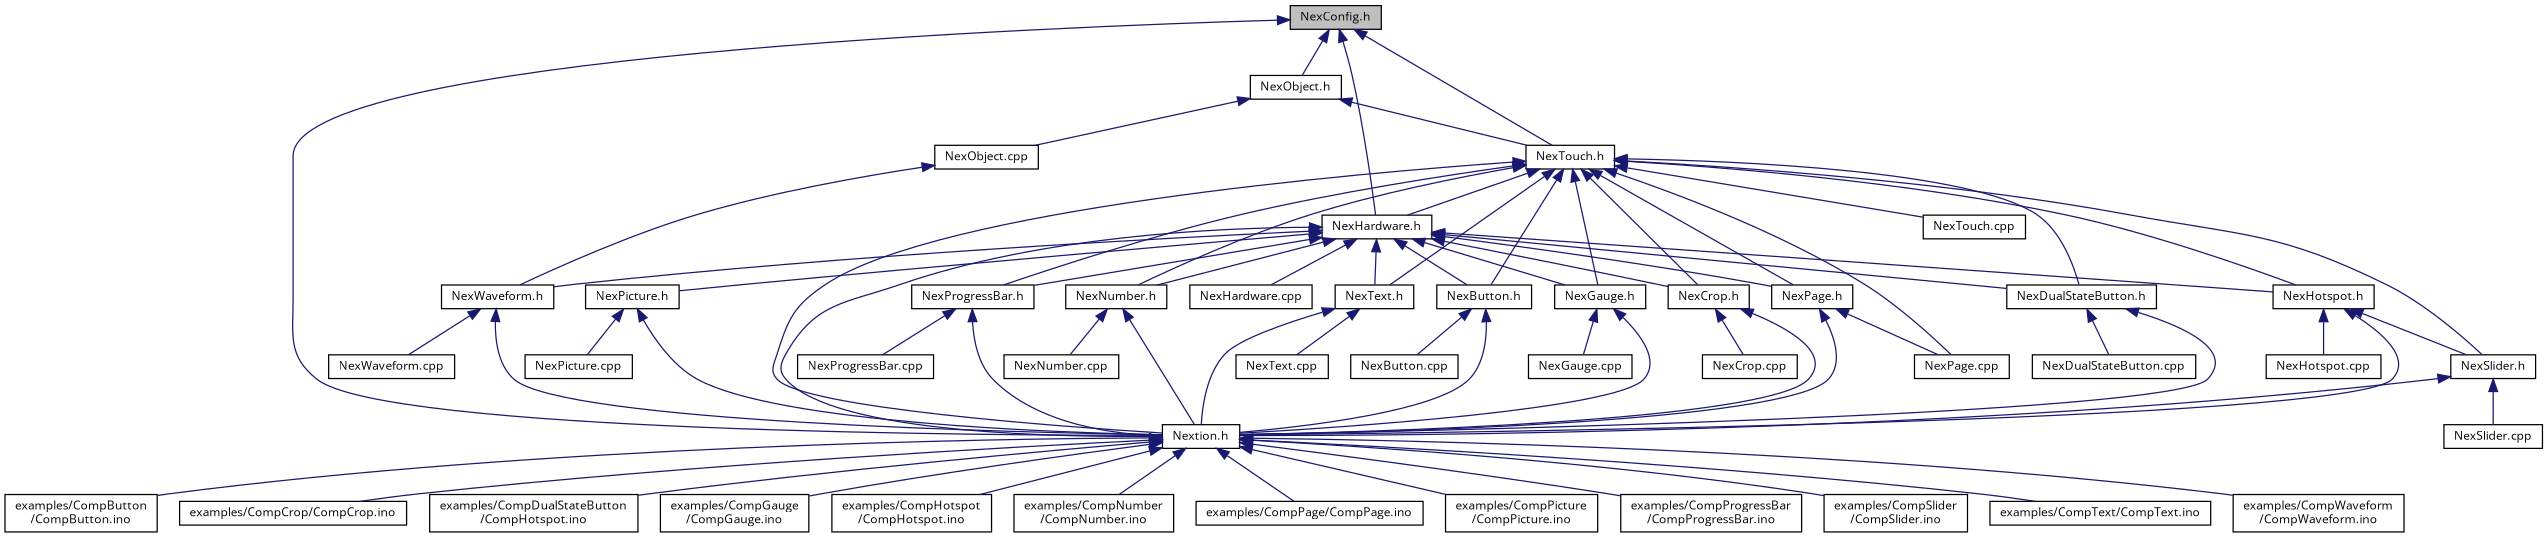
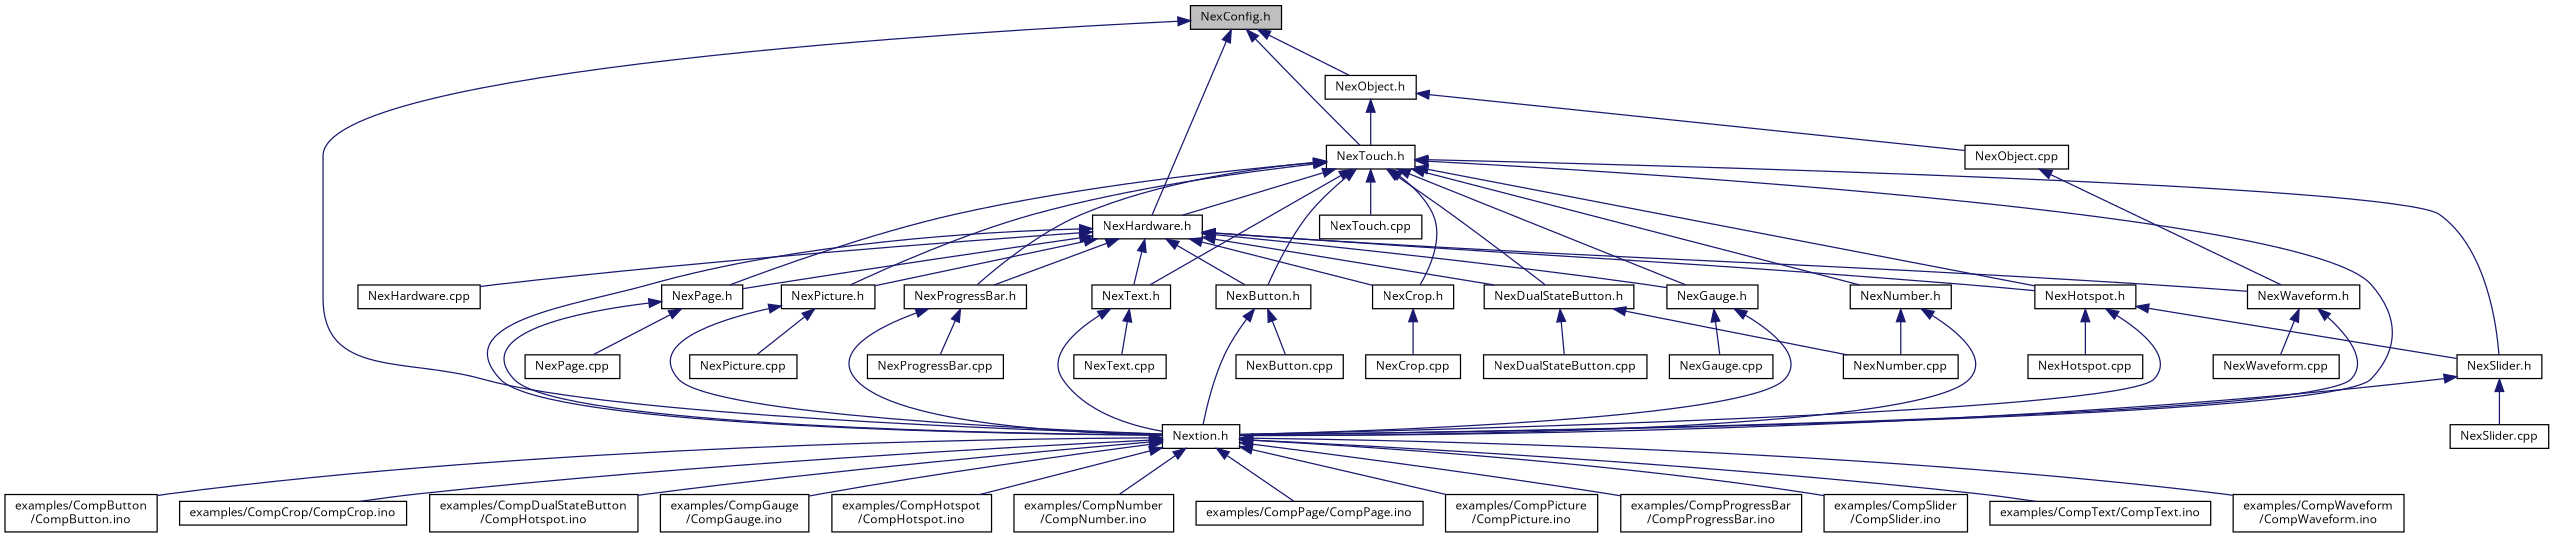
edge "NexPage.cpp" -> "NexTouch.h": now "NexPicture.h" -> "NexTouch.h"
edge "NexNumber.h" -> "NexHardware.h": removed
edge "Nextion.h" -> "NexDualStateButton.h": now "NexNumber.cpp" -> "NexDualStateButton.h"
edge "Nextion.h" -> "NexCrop.h": removed
